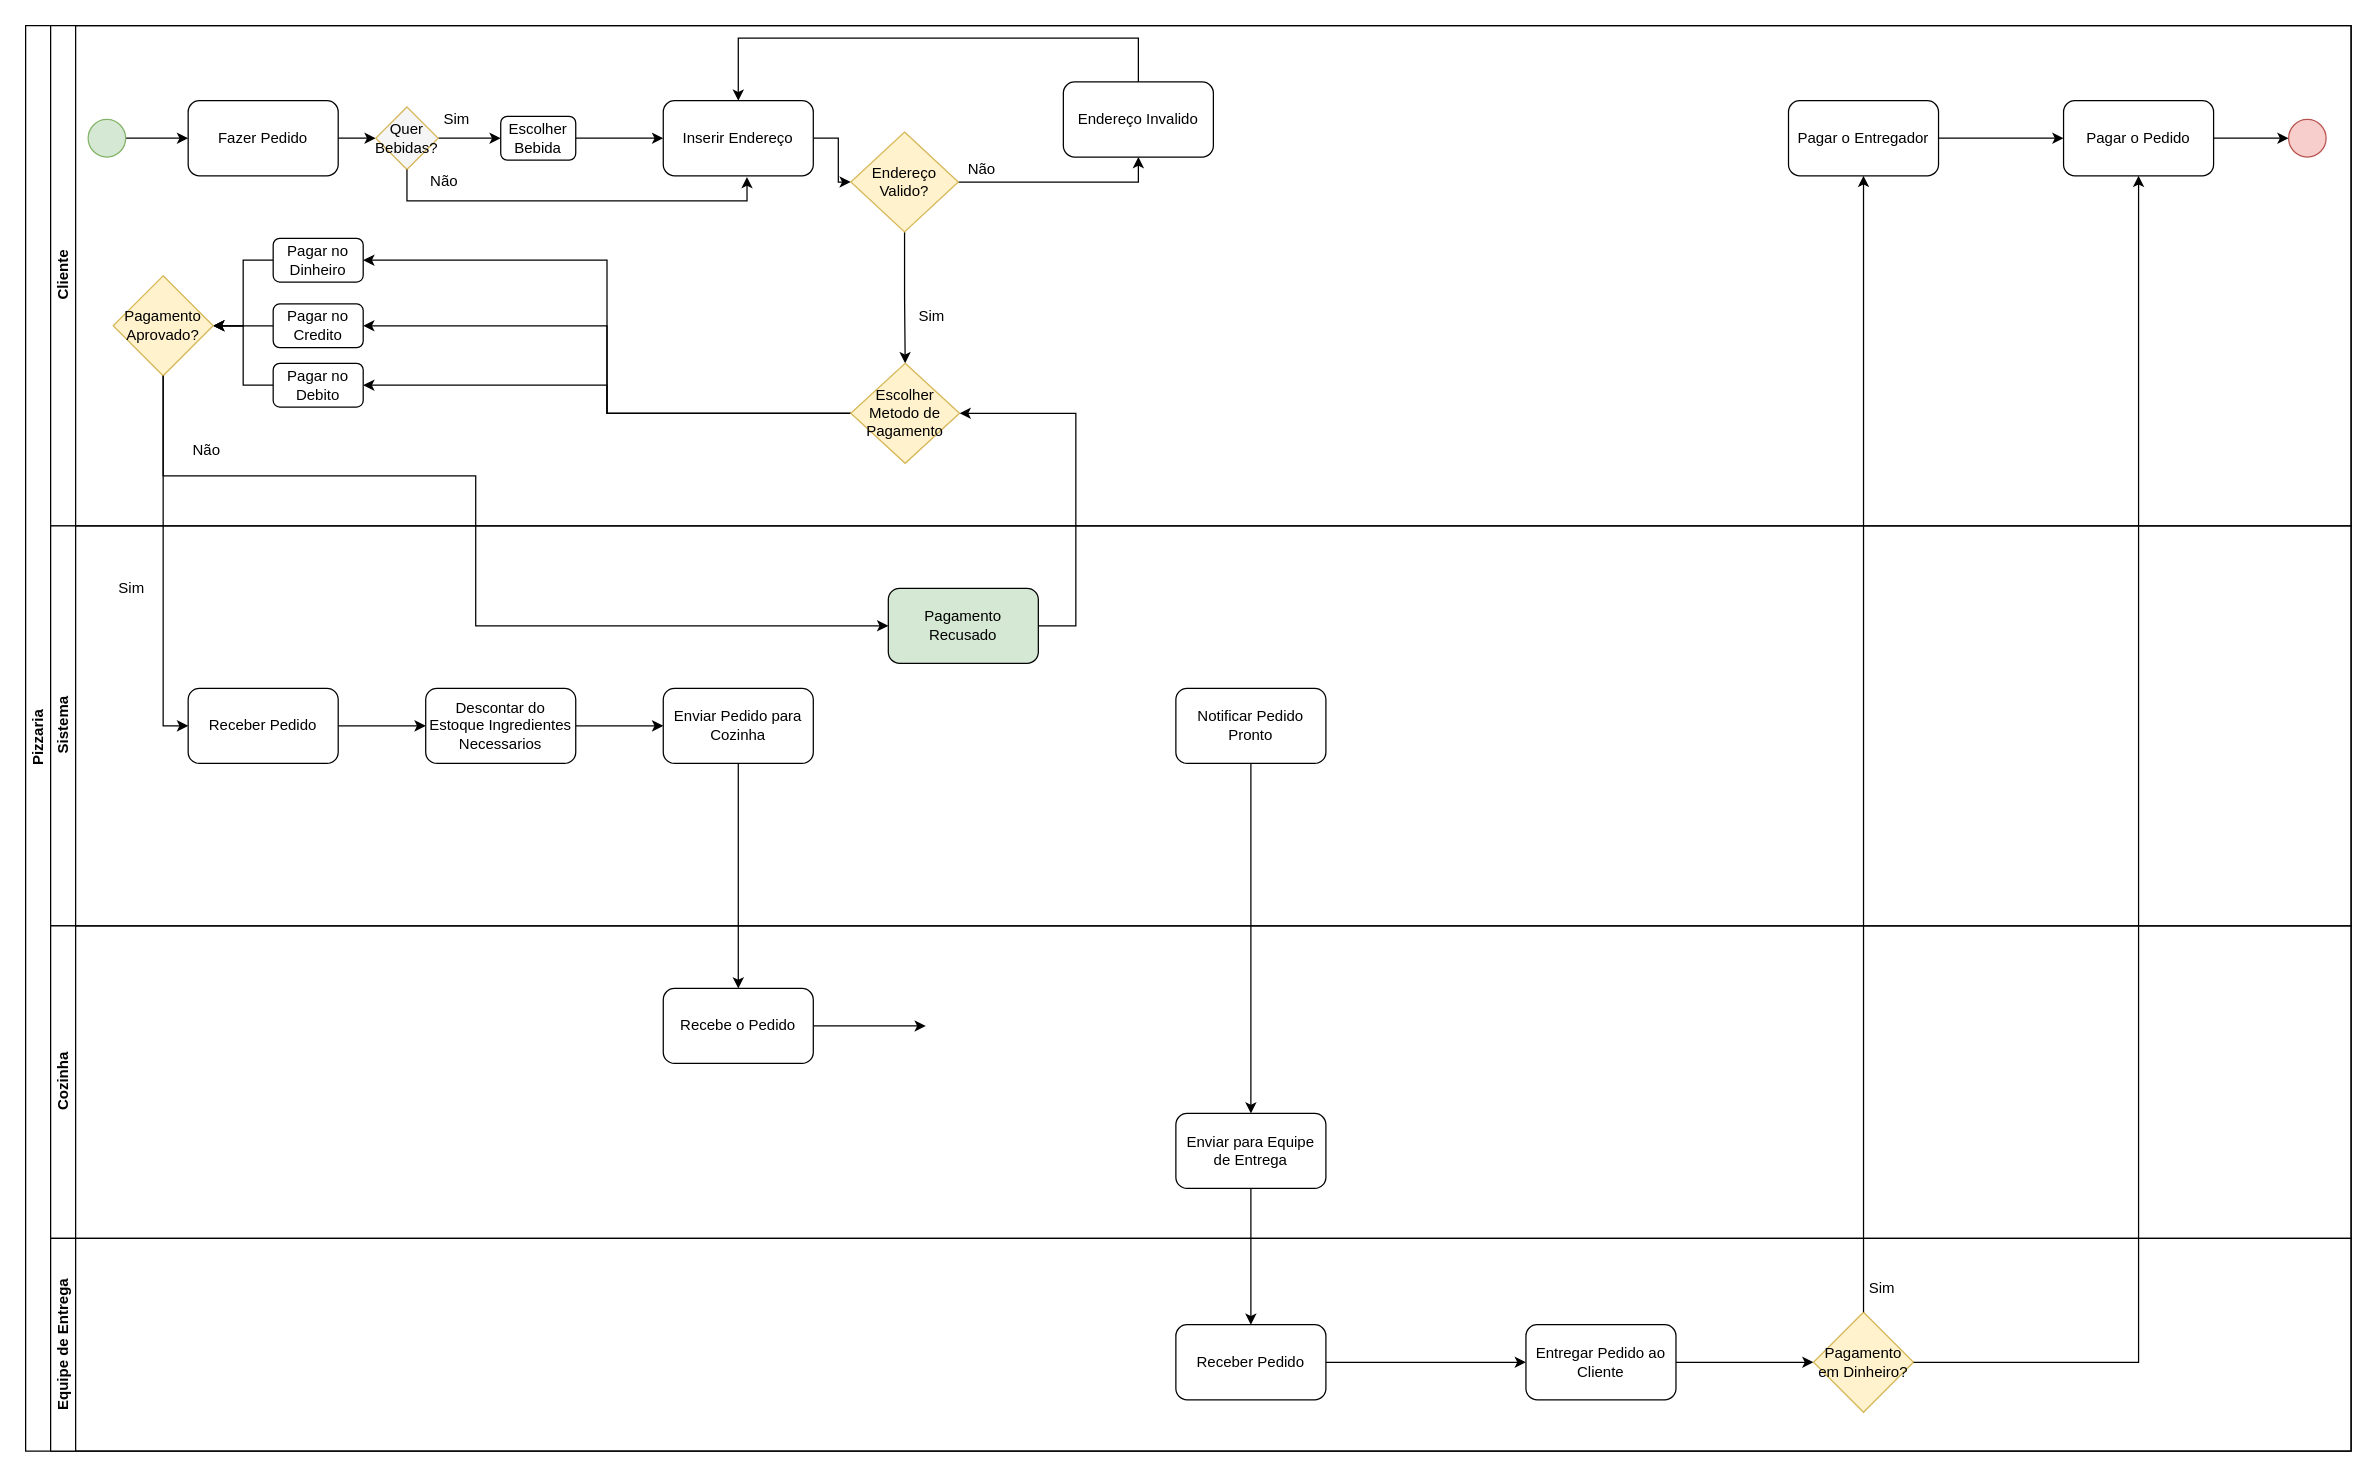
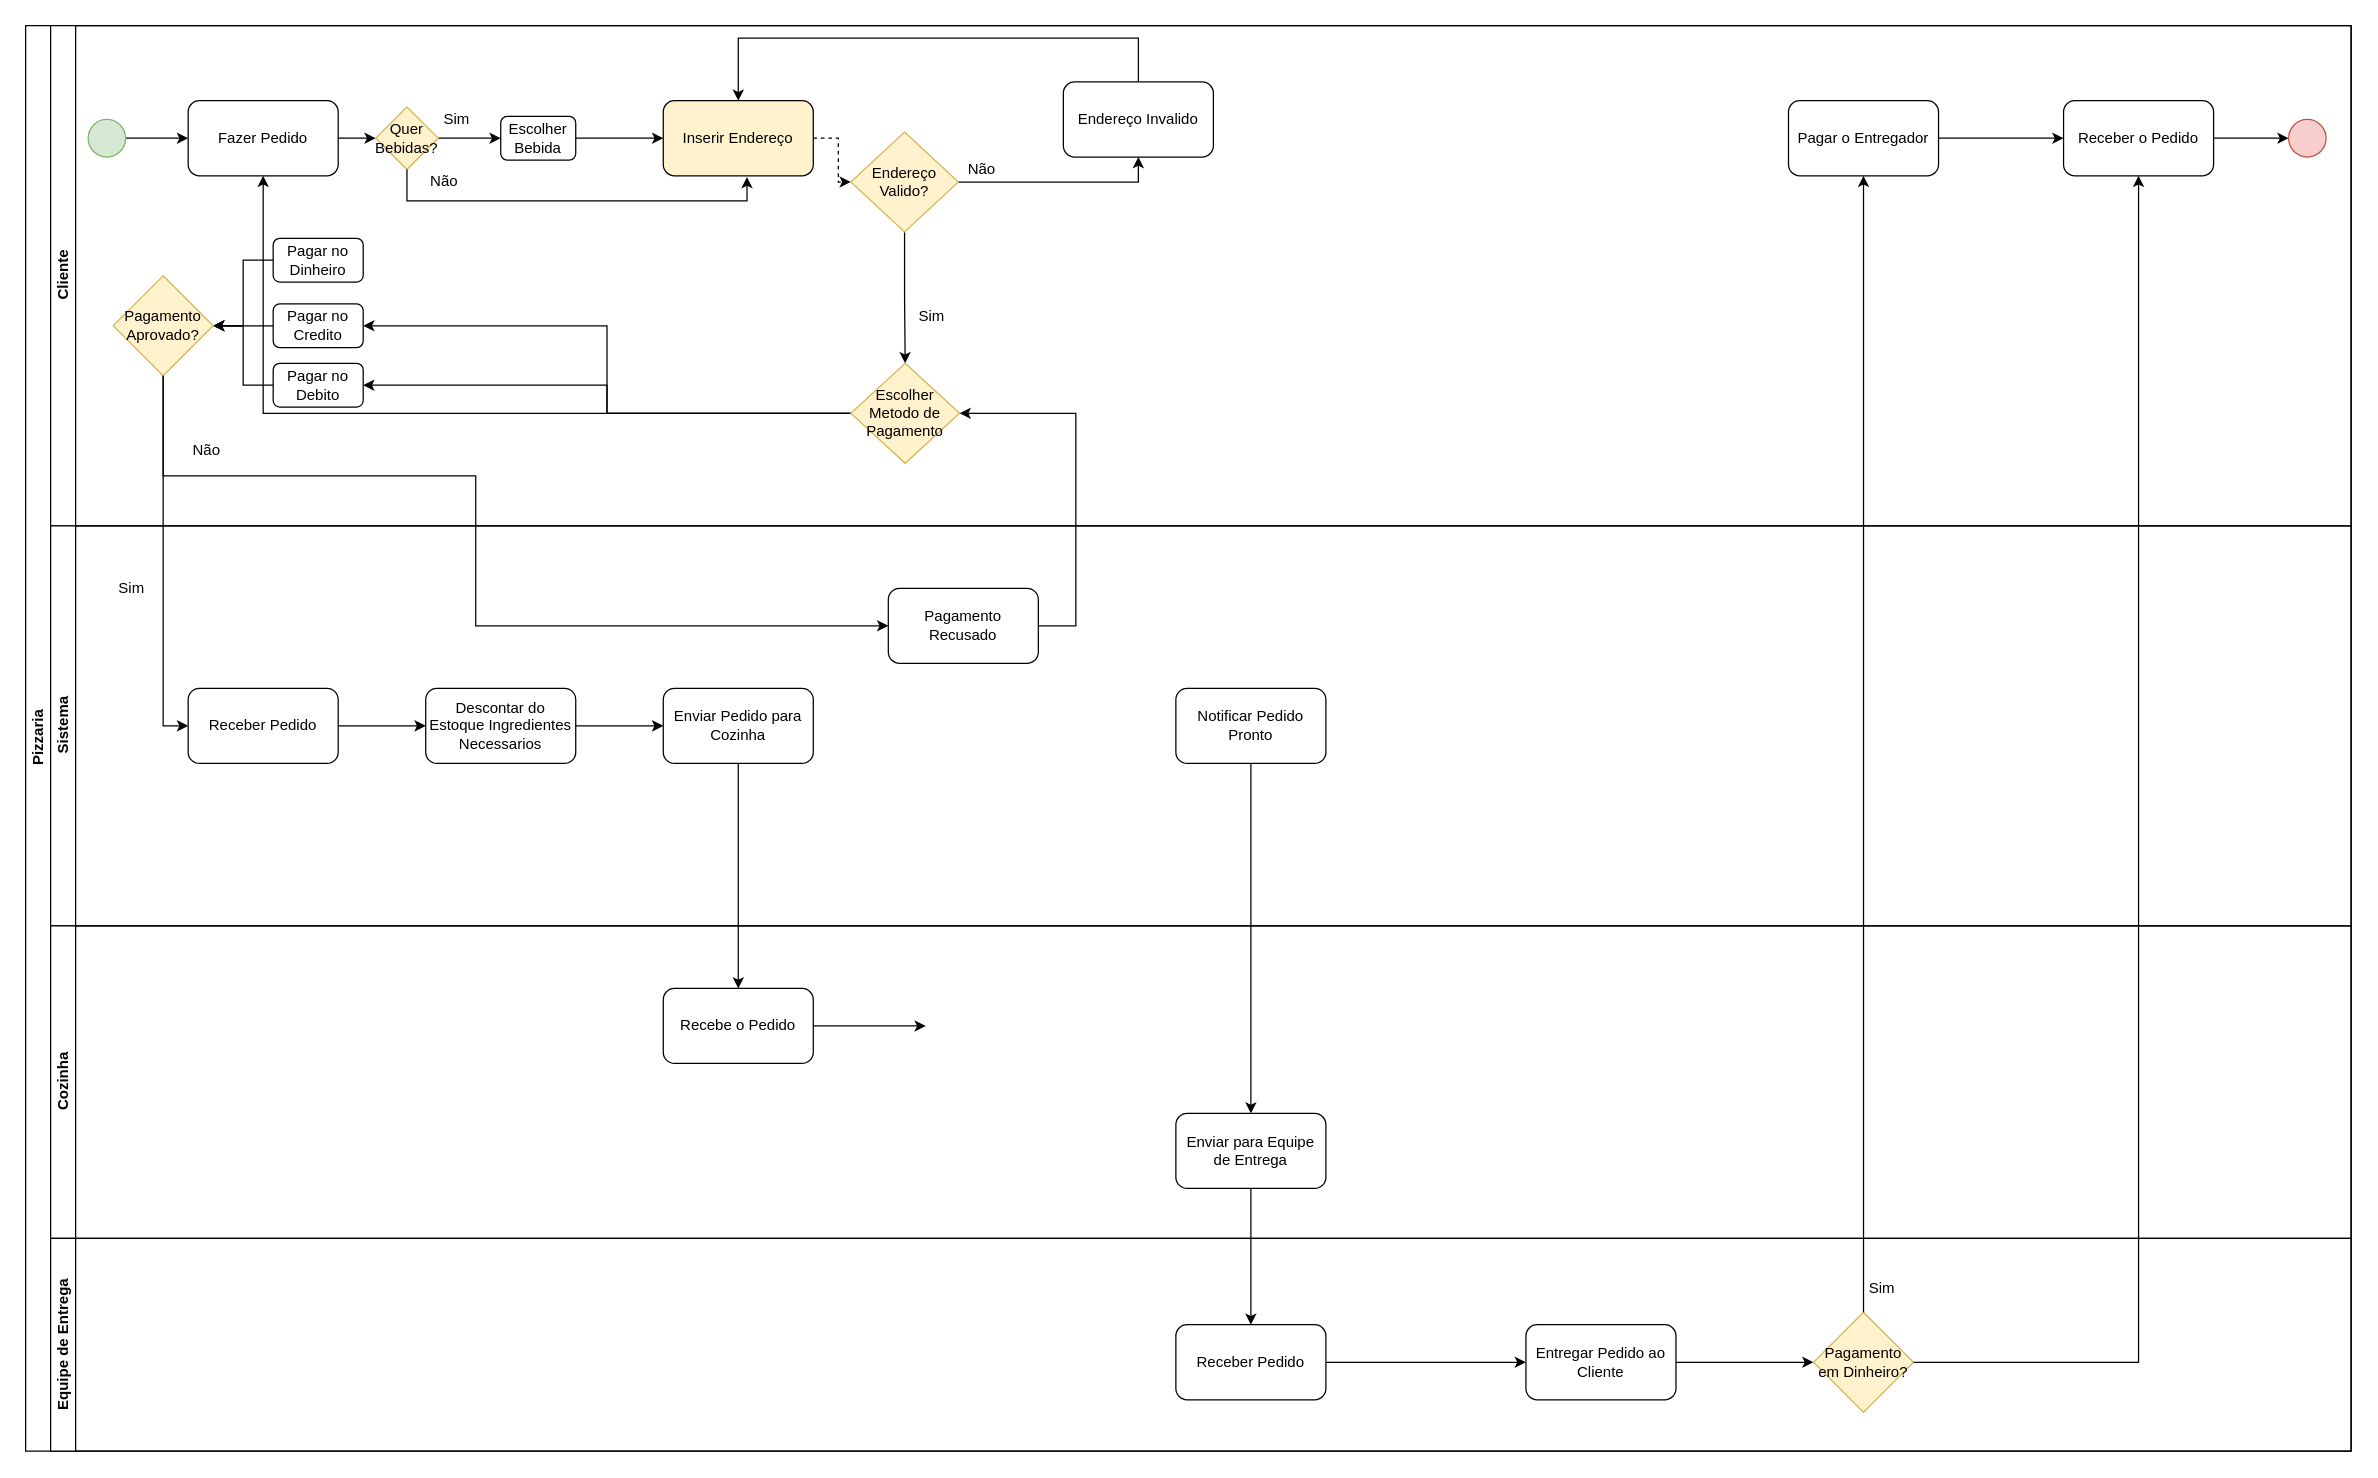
node "Quer Bebidas?": fillcolor #f5f5f5 -> #fff2cc
node "Inserir Endereço": fillcolor #ffffff -> #fff2cc
node "Pagar o Pedido": label "Pagar o Pedido" -> "Receber o Pedido"
edge "Inserir Endereço" -> "Endereço Valido?": style solid -> dashed
edge "Escolher Metodo de Pagamento" -> "Pagar no Dinheiro": now "Escolher Metodo de Pagamento" -> "Fazer Pedido"
node "Pagamento Recusado": fillcolor #d5e8d4 -> #ffffff
